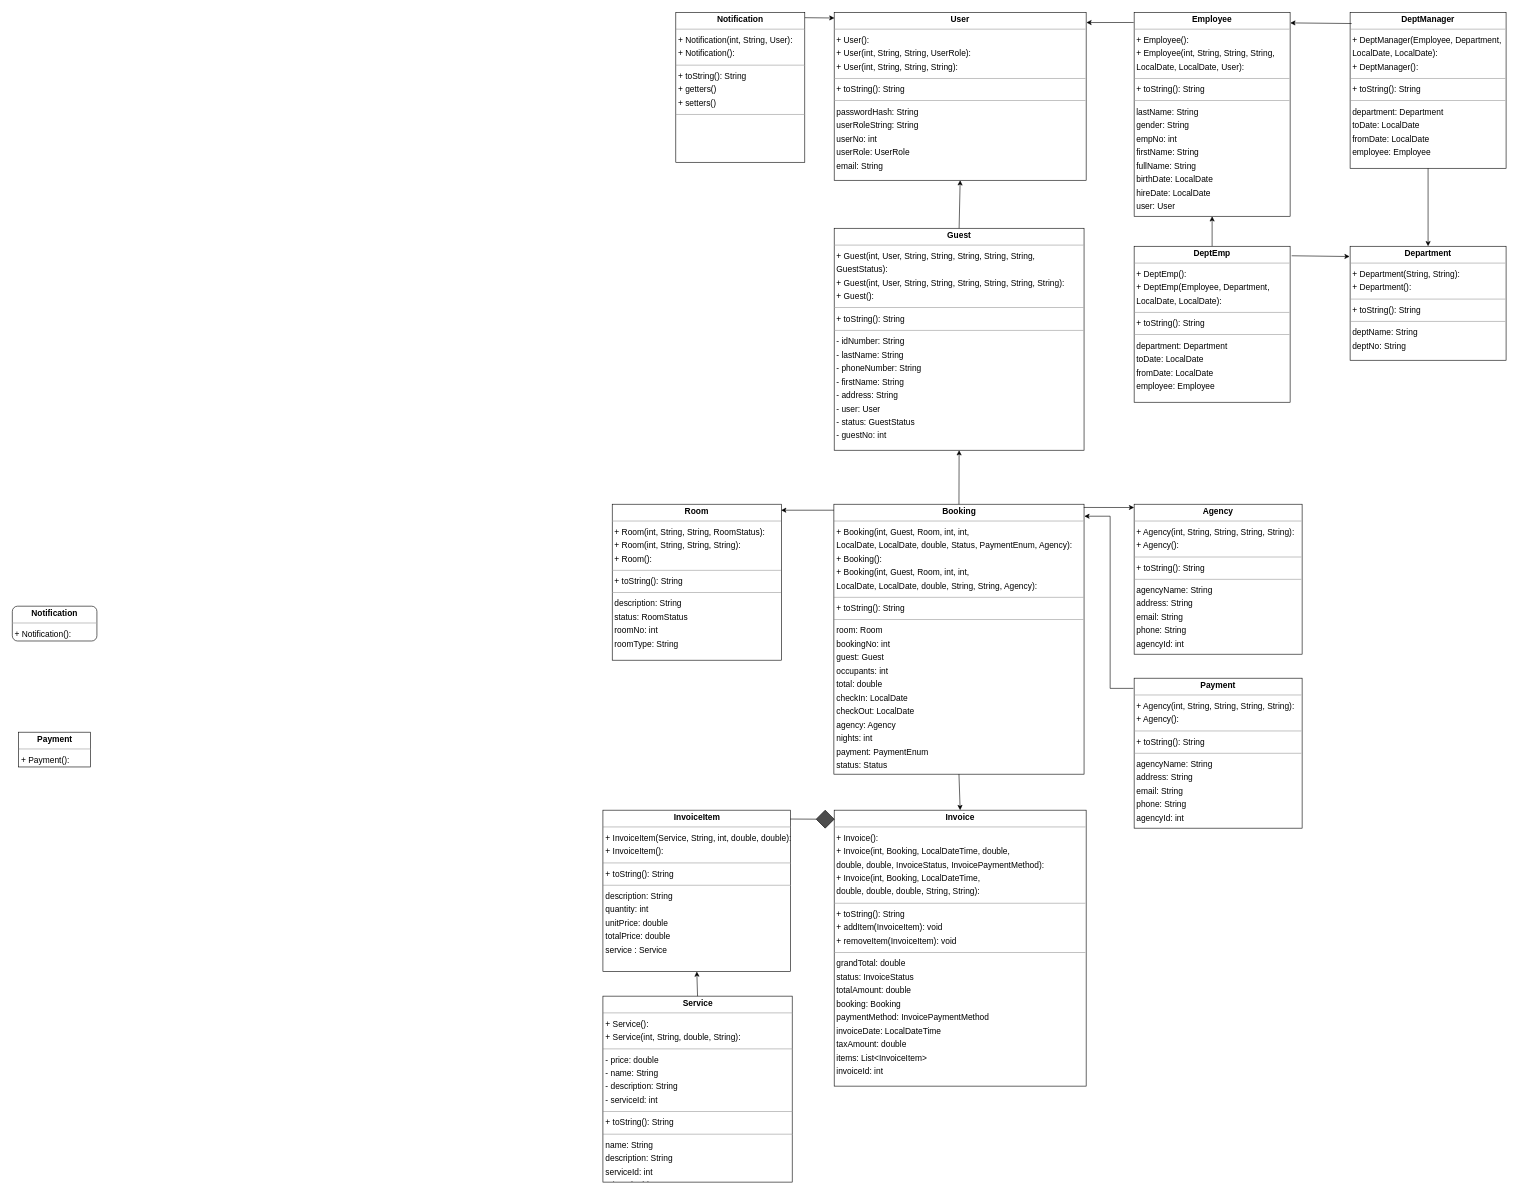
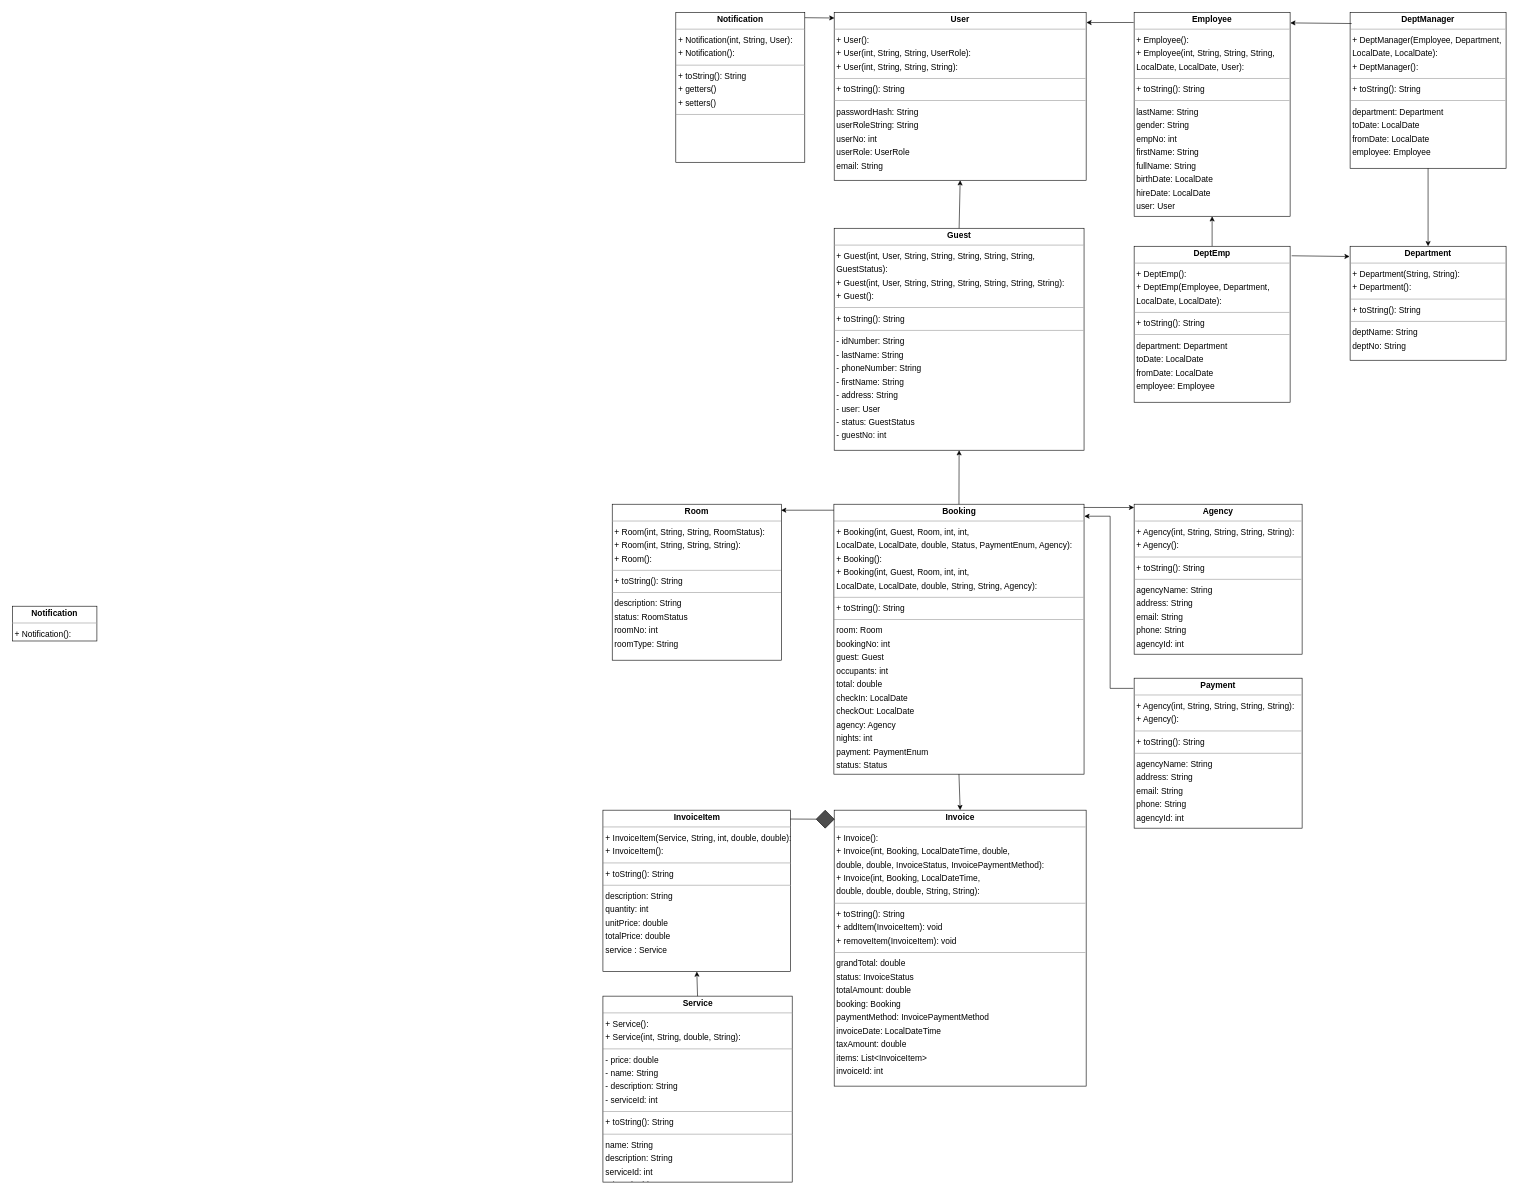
node "Notification + Notification():": shape rounded rectangle -> rectangle
node "Payment + Payment():": removed
